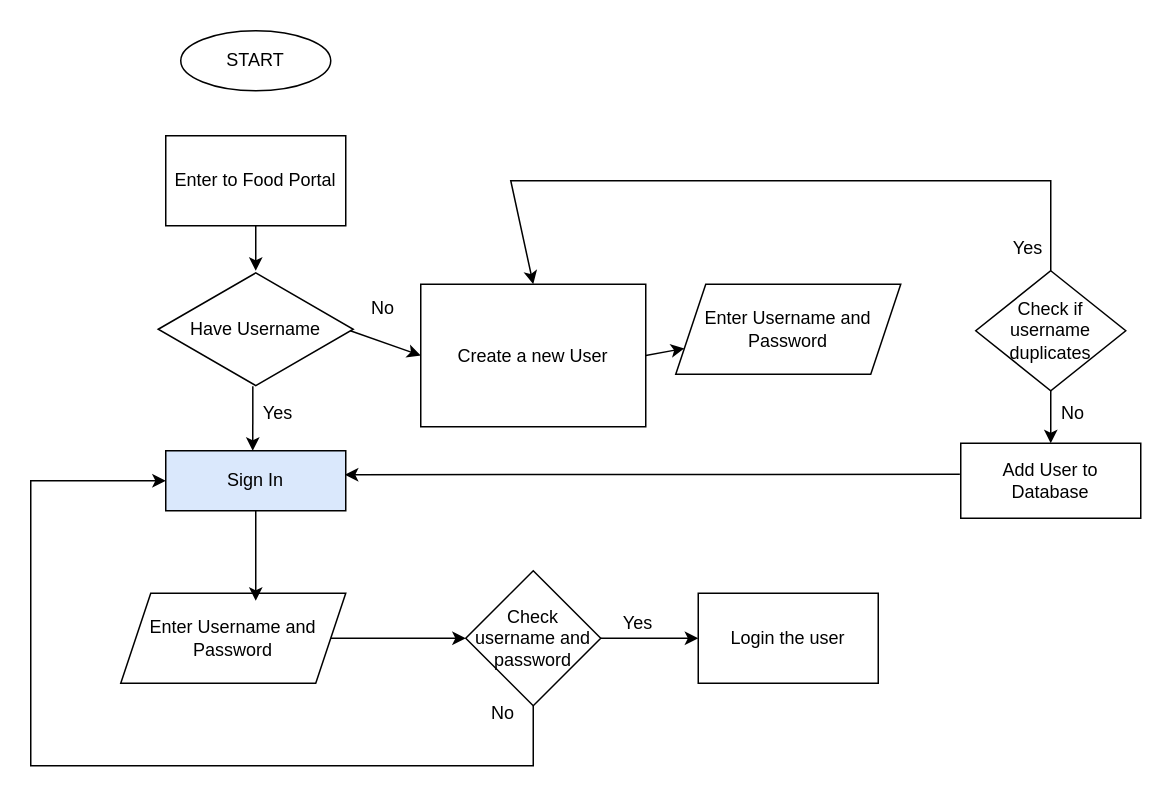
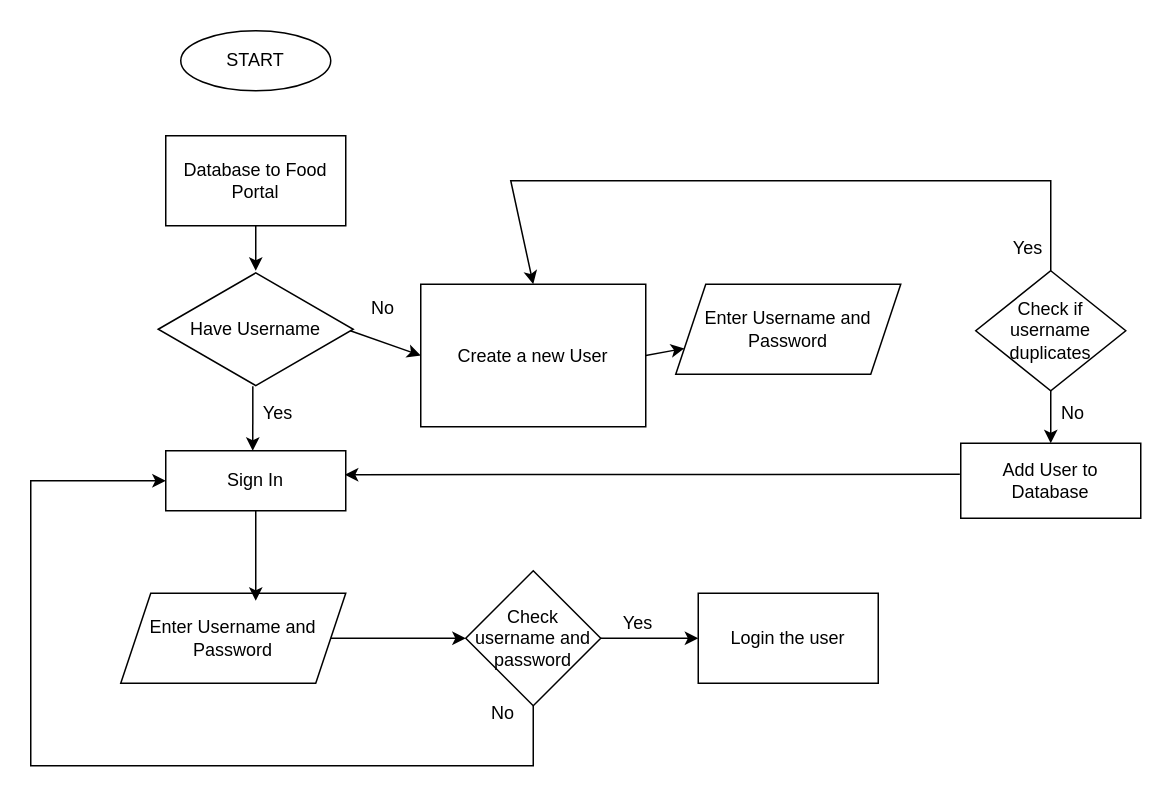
node "Enter to Food Portal": label "Enter to Food Portal" -> "Database to Food Portal"
node "Sign In": fillcolor #dae8fc -> #ffffff
